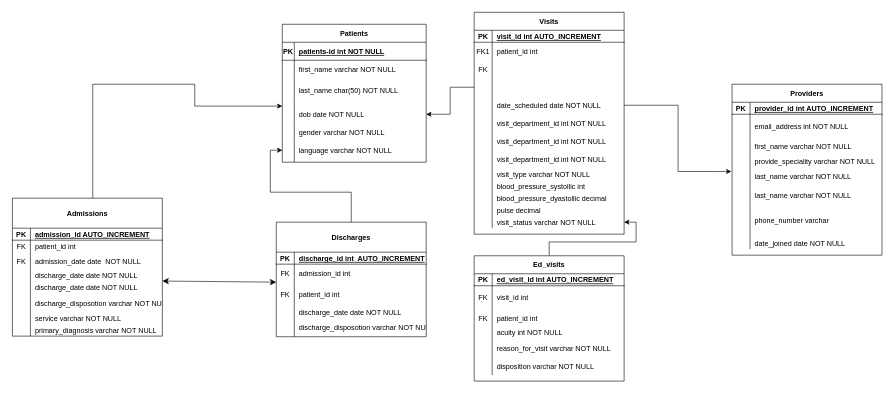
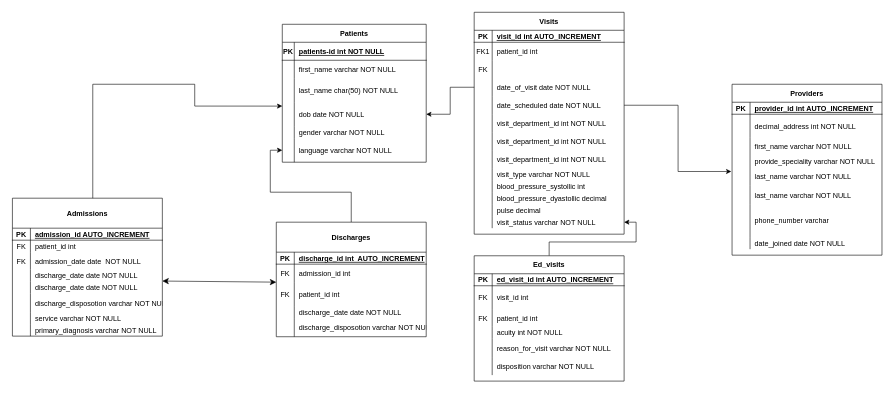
node "date_of_visit date NOT NULL": added
node "email_address int NOT NULL": label "email_address int NOT NULL" -> "decimal_address int NOT NULL"
